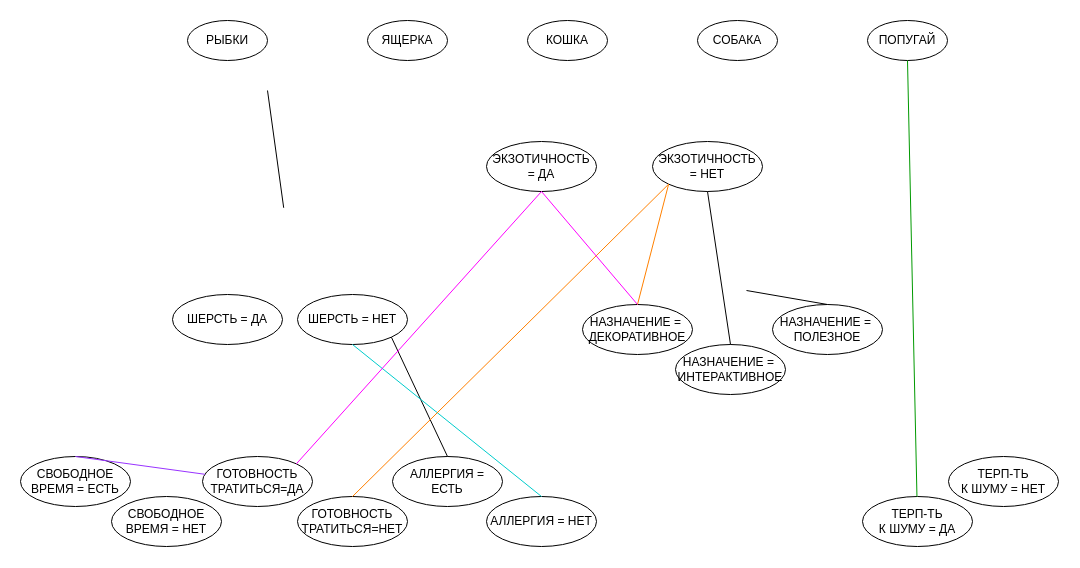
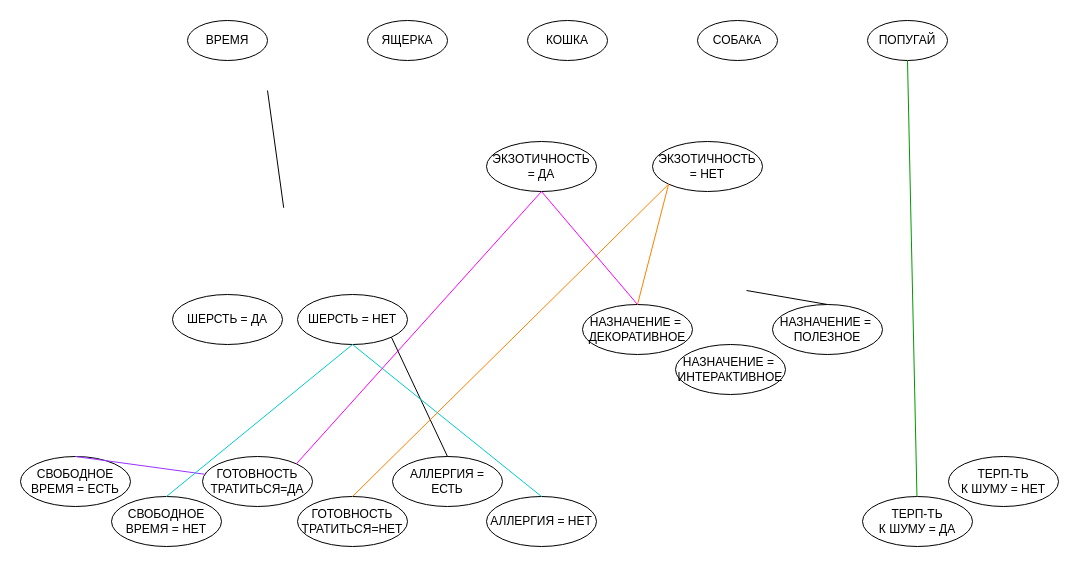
node "РЫБКИ": label "РЫБКИ" -> "ВРЕМЯ"
edge "ЭКЗОТИЧНОСТЬ = НЕТ" -- "НАЗНАЧЕНИЕ = ИНТЕРАКТИВНОЕ": removed
edge "ШЕРСТЬ = НЕТ" -- "СВОБОДНОЕ ВРЕМЯ = НЕТ": added
